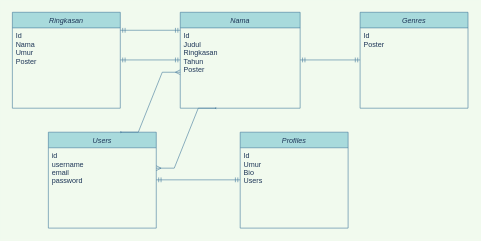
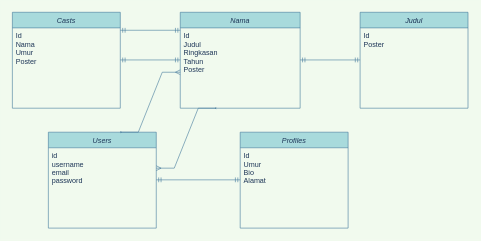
node "Ringkasan": label "Ringkasan" -> "Casts"
node "Genres": label "Genres" -> "Judul"
node "Id Umur Bio Users": label "Id Umur Bio Users" -> "Id Umur Bio Alamat"
